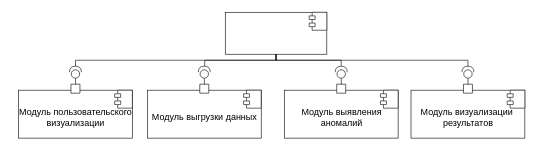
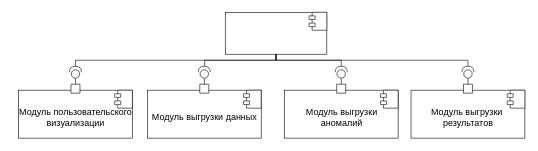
node "Модуль выявления аномалий": label "Модуль выявления аномалий" -> "Модуль выгрузки аномалий"
node "Модуль визуализации результатов": label "Модуль визуализации результатов" -> "Модуль выгрузки результатов"
